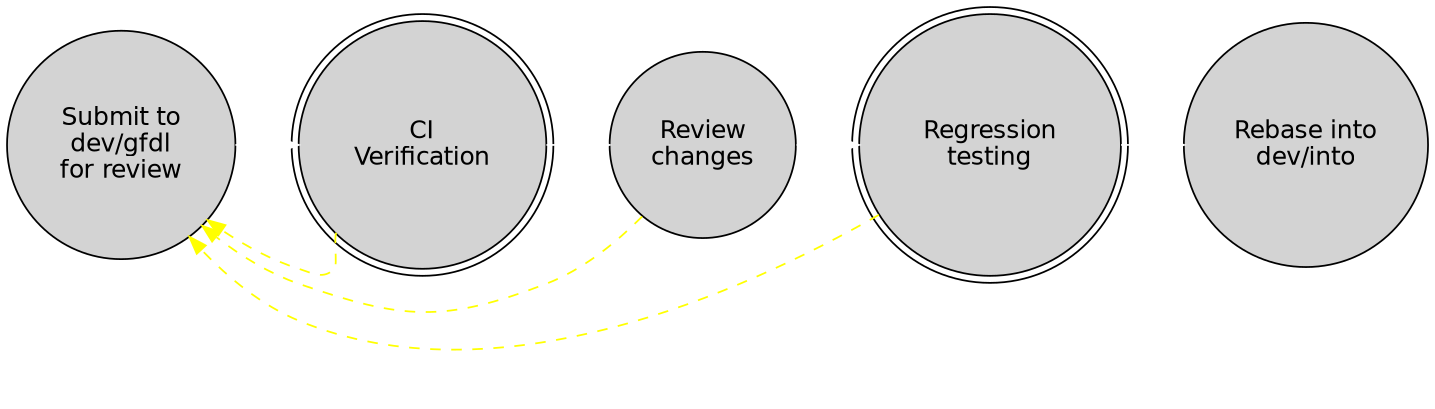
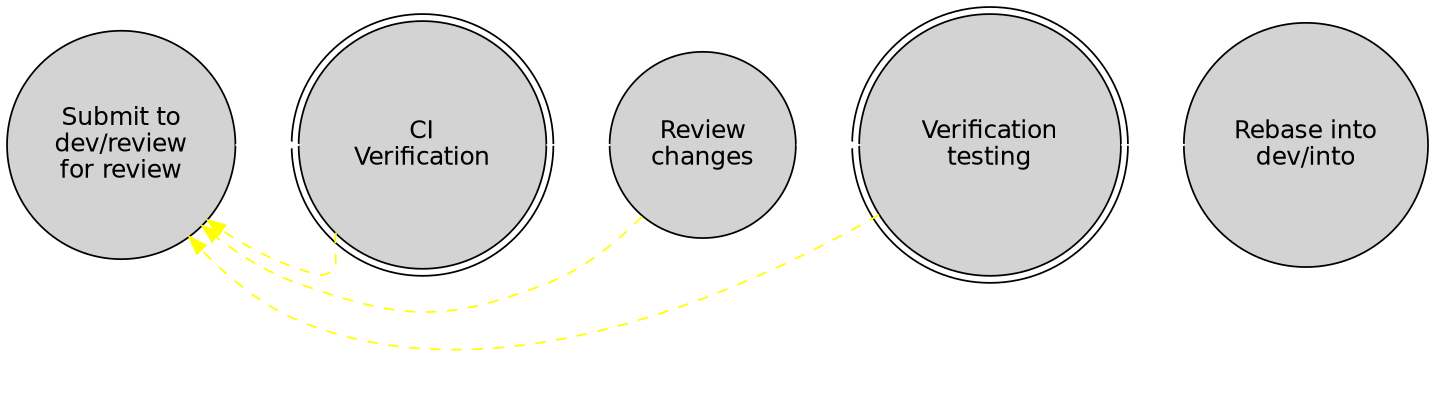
node "Submit to dev/gfdl for review": label "Submit to dev/gfdl for review" -> "Submit to dev/review for review"
node "Regression testing": label "Regression testing" -> "Verification testing"
